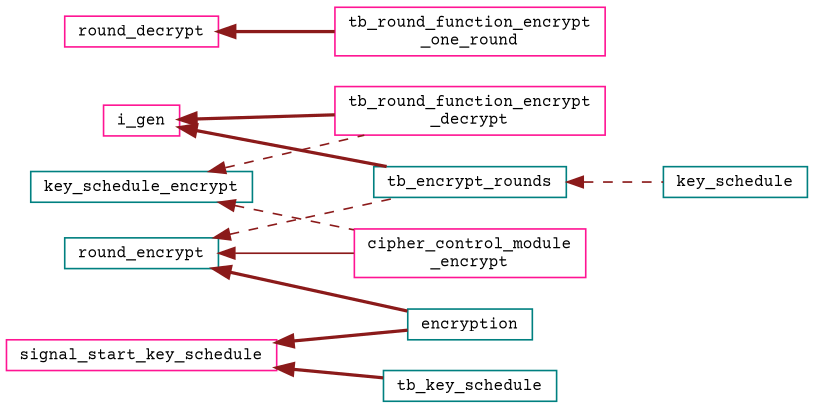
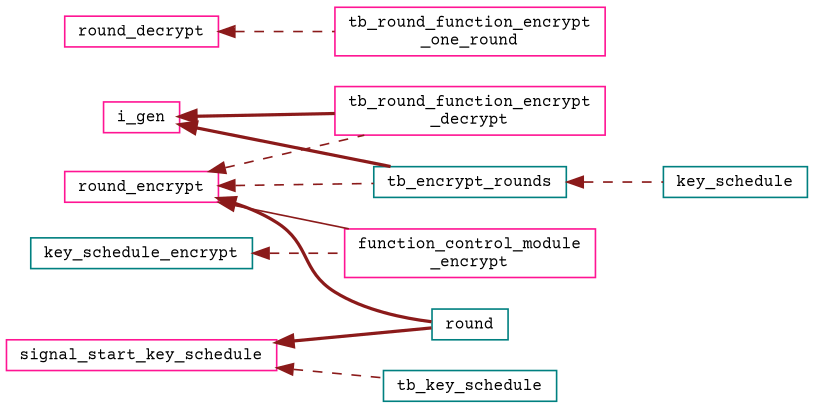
edge "tb_round_function_encrypt _one_round" -> "round_decrypt": style bold -> dashed
edge "tb_round_function_encrypt _decrypt" -> "key_schedule_encrypt": now "tb_round_function_encrypt _decrypt" -> "round_encrypt"
node "round_encrypt": color teal -> deeppink
node "cipher_control_module _encrypt": label "cipher_control_module _encrypt" -> "function_control_module _encrypt"
node "encryption": label "encryption" -> "round"
edge "tb_key_schedule" -> "signal_start_key_schedule": style bold -> dashed
